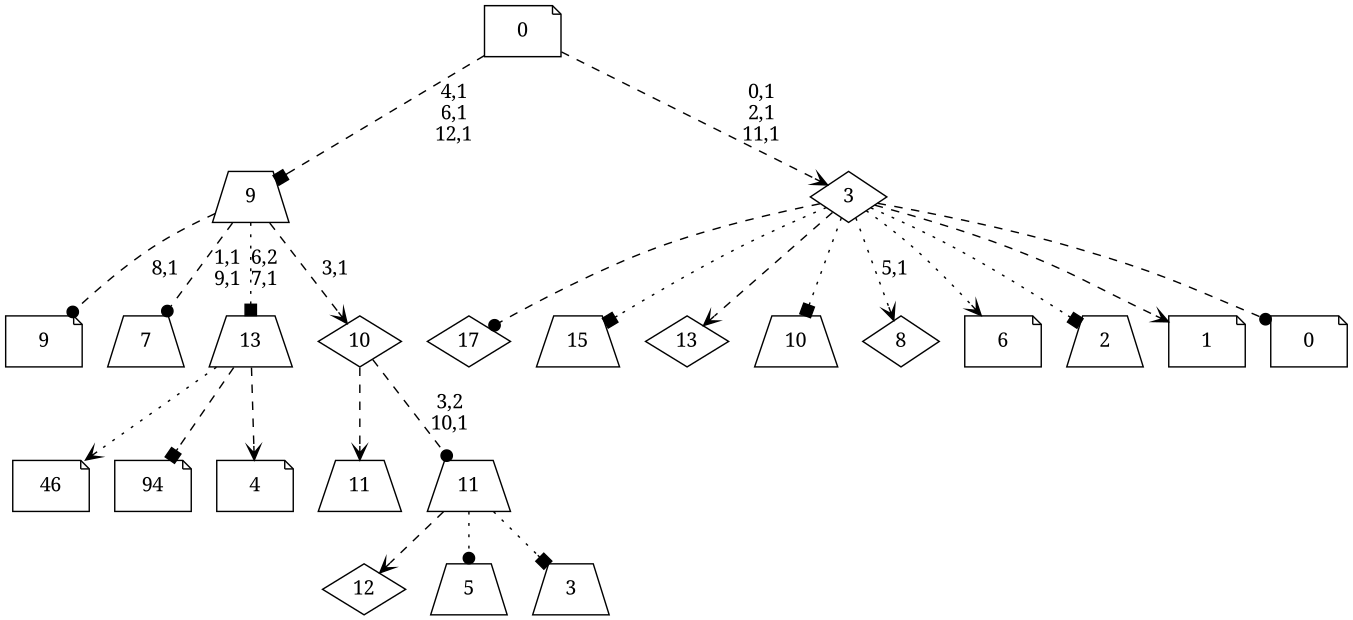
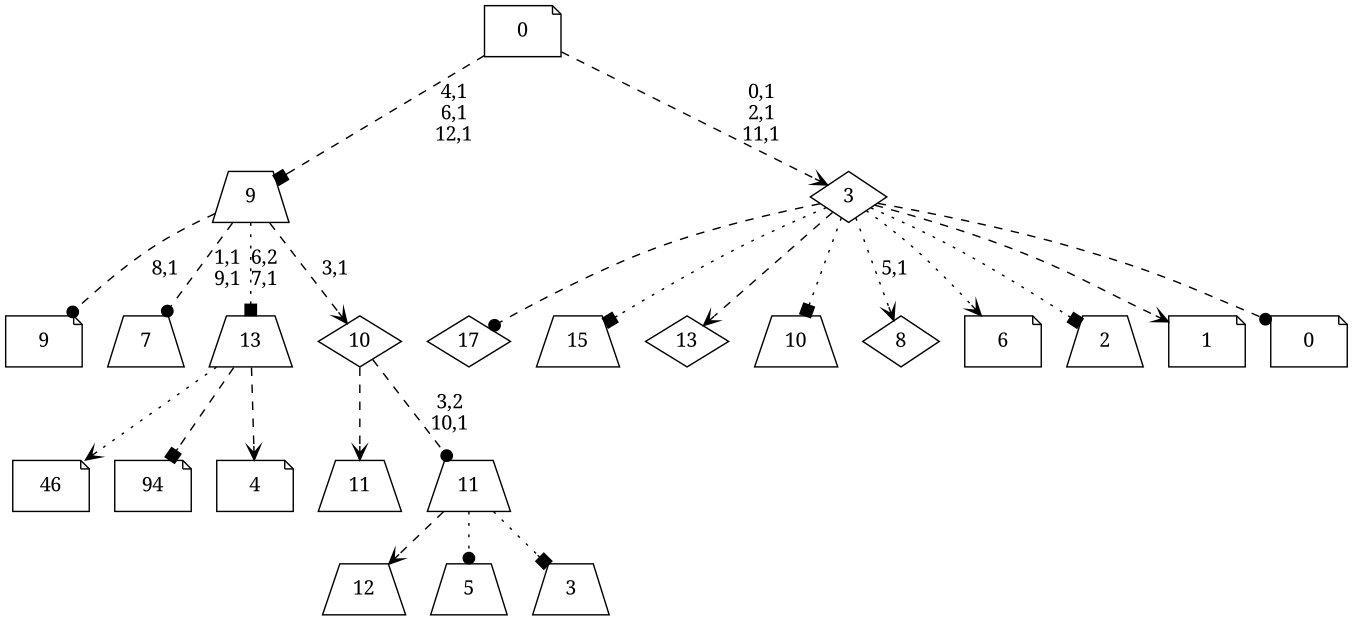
node "12": shape diamond -> trapezium
